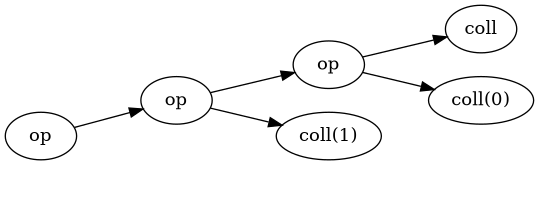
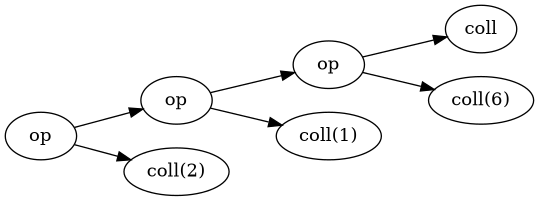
node "coll(0)": label "coll(0)" -> "coll(6)"
node "coll(2)": added
